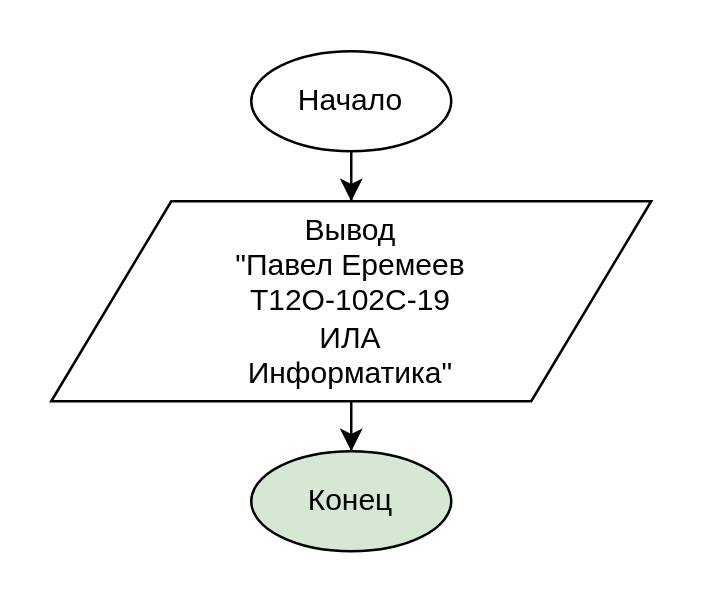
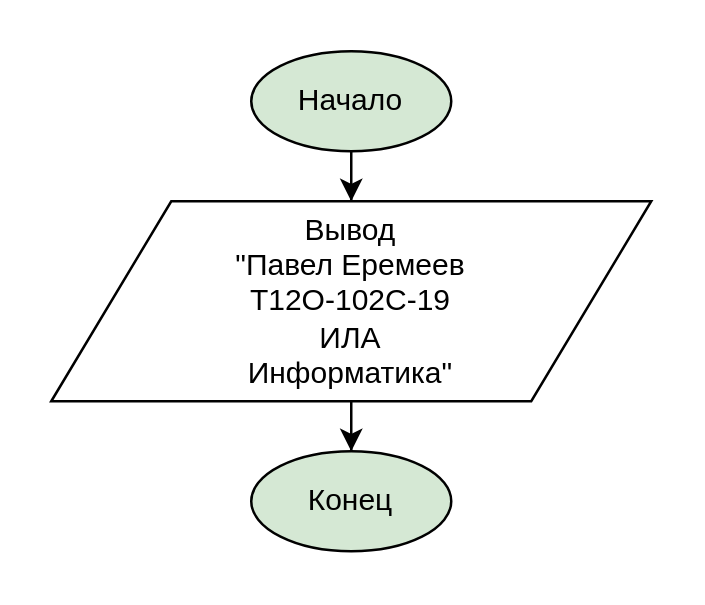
node "Начало": fillcolor #ffffff -> #d5e8d4
